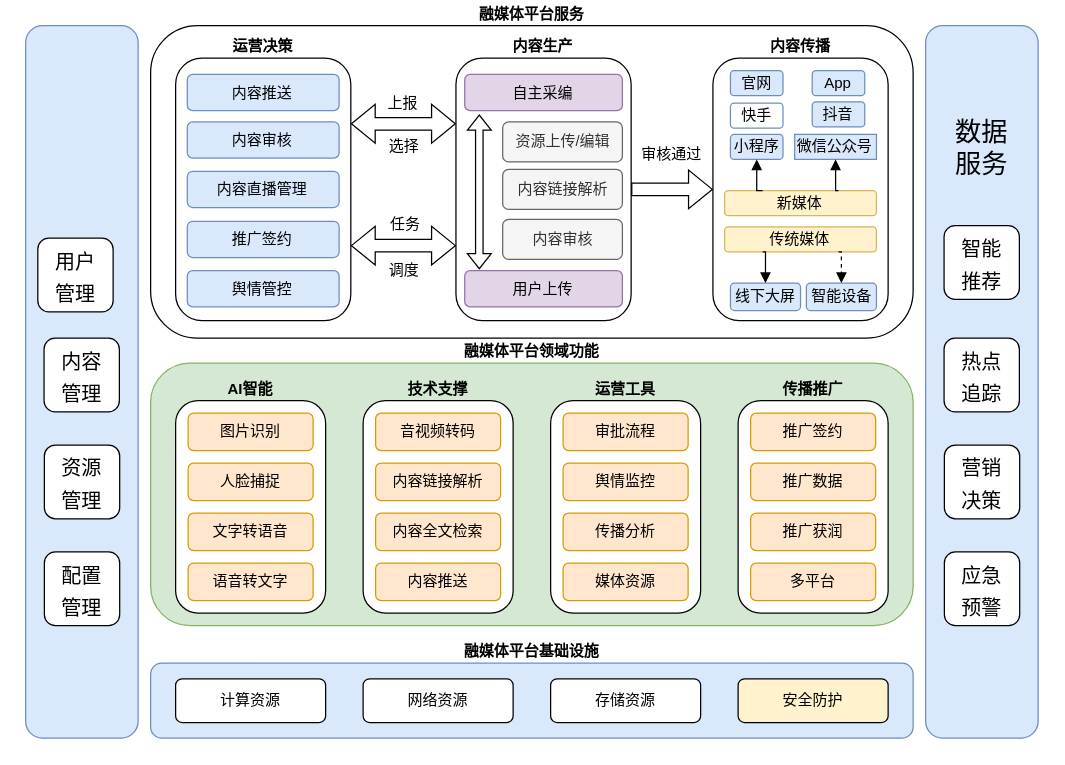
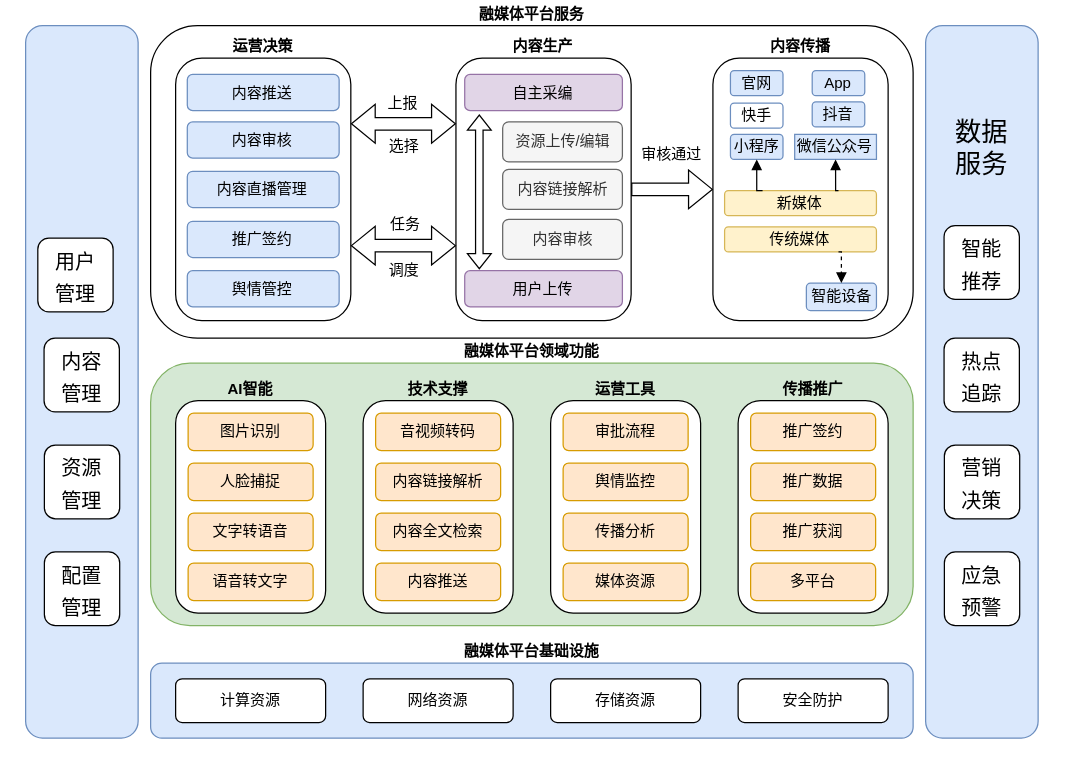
edge "传统媒体" -> "线下大屏": removed
node "线下大屏": removed
node "安全防护": fillcolor #fff2cc -> #ffffff
